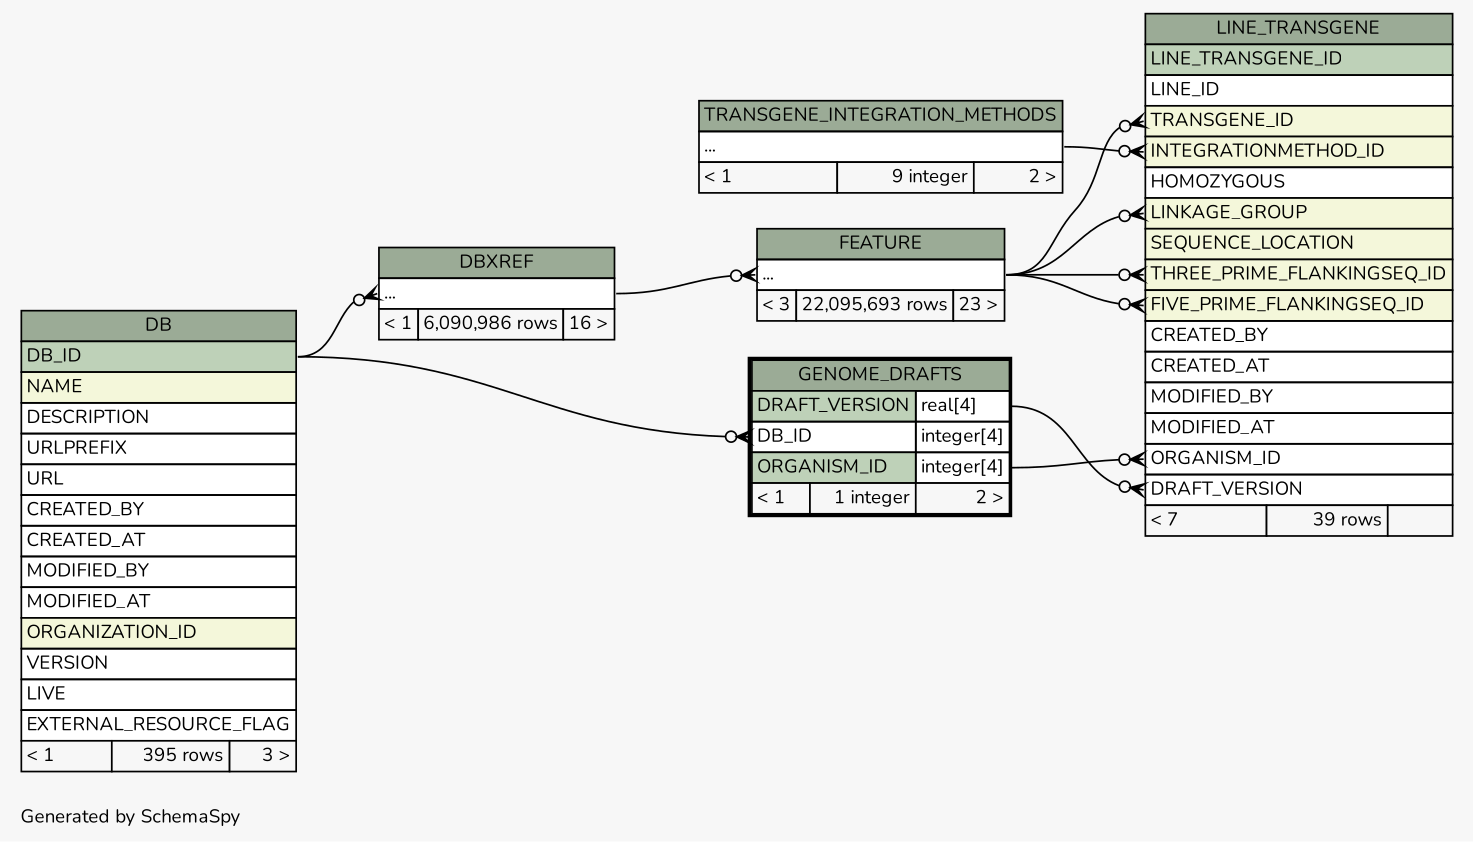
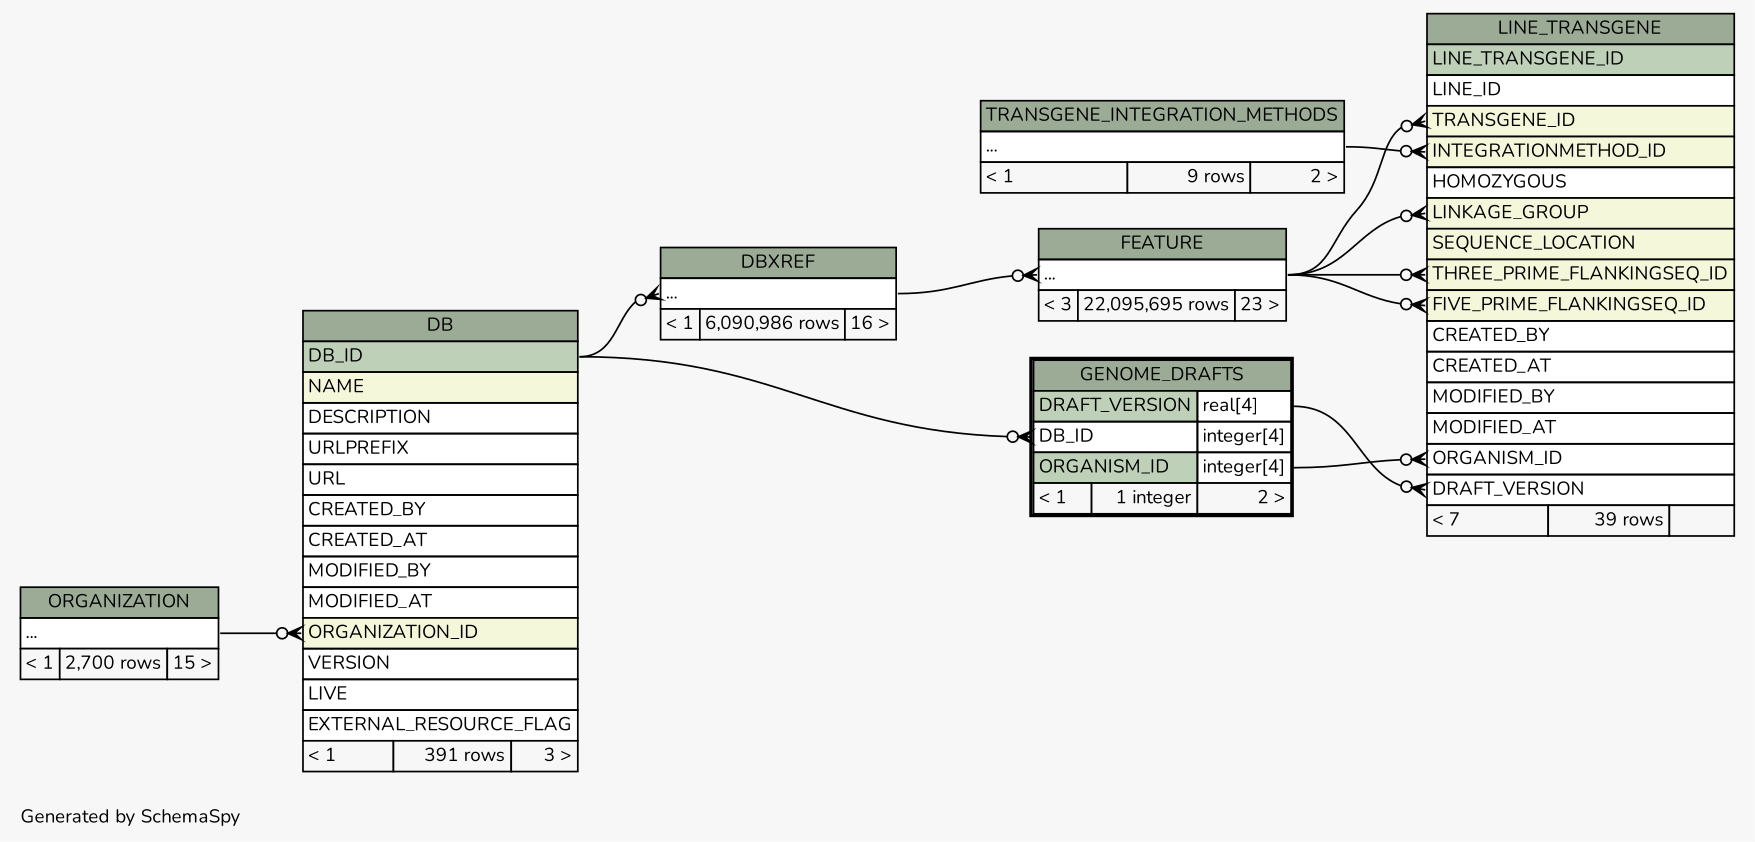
node "TRANSGENE_INTEGRATION_METHODS": text "9 integer" -> "9 rows"
node "FEATURE": text "22,095,693 rows" -> "22,095,695 rows"
node "ORGANIZATION": added
node "DB": text "395 rows" -> "391 rows"
